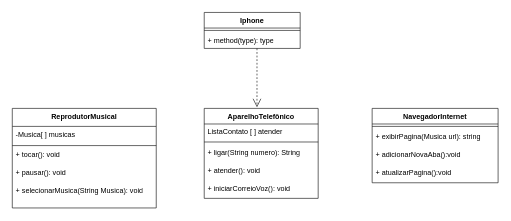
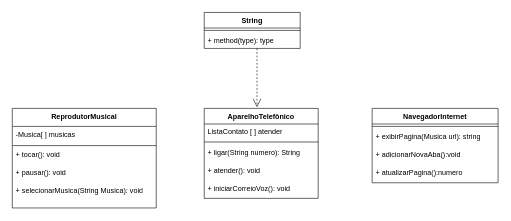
node "Iphone": label "Iphone" -> "String"
node "+ atualizarPagina():void": label "+ atualizarPagina():void" -> "+ atualizarPagina():numero"
